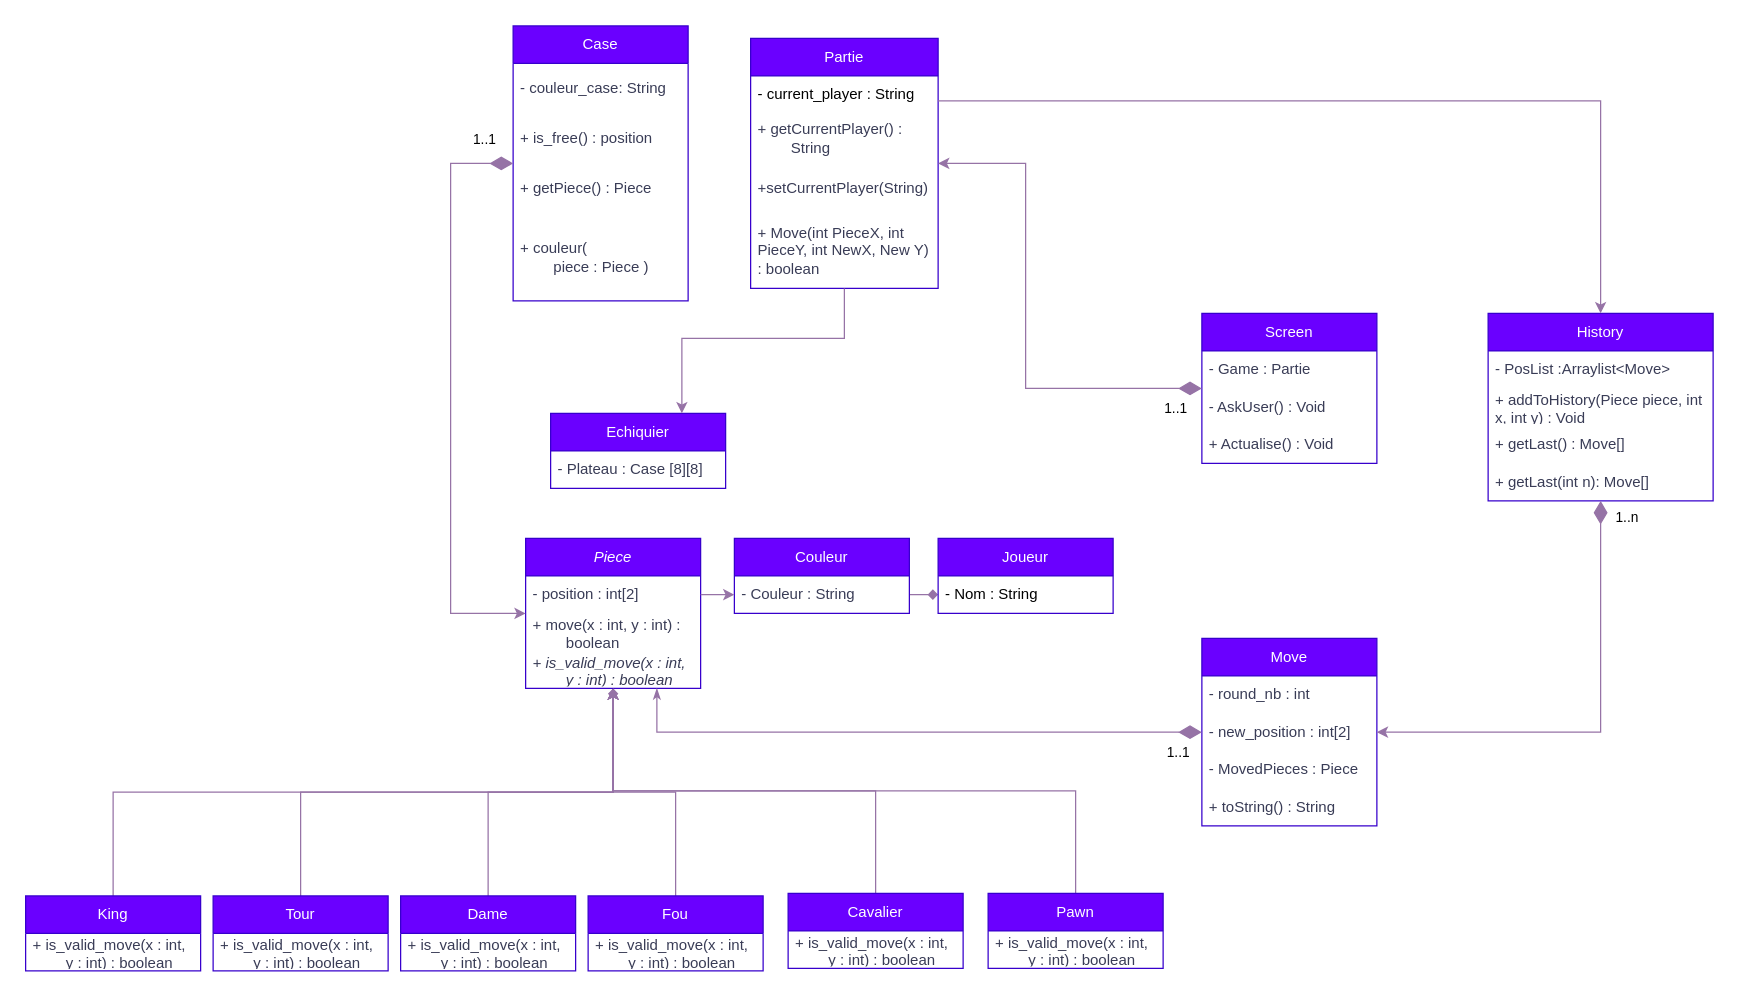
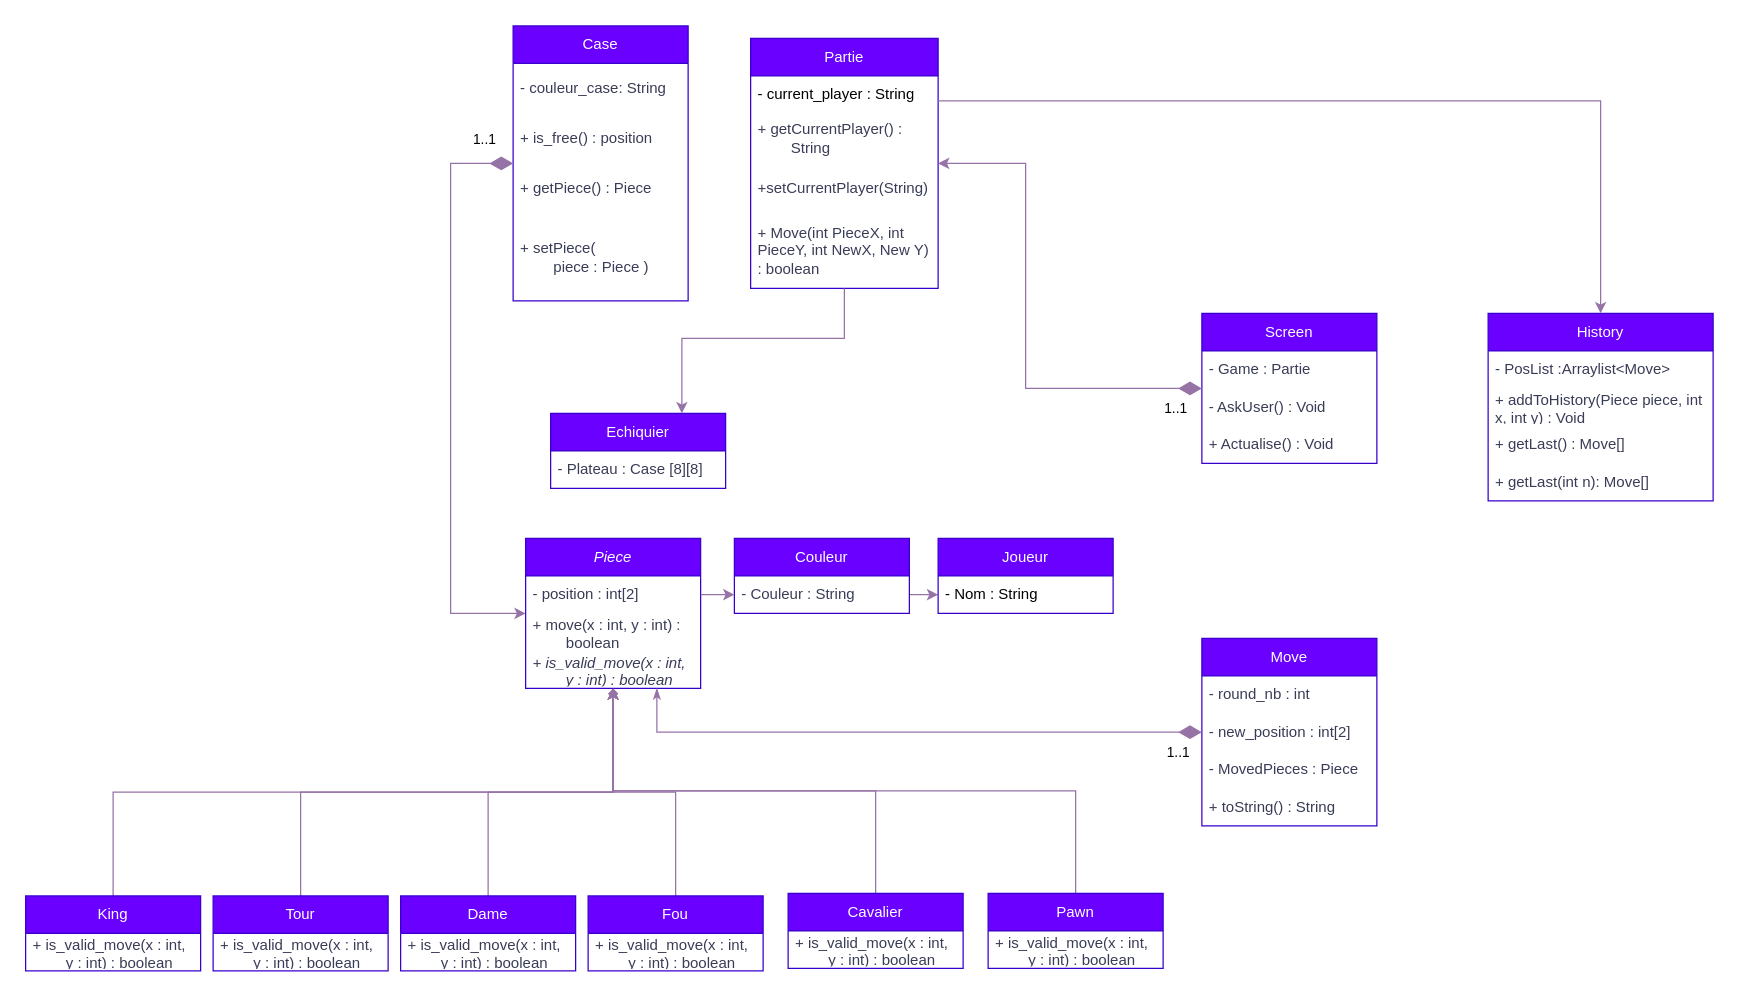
node "+ couleur( piece : Piece )": label "+ couleur( piece : Piece )" -> "+ setPiece( piece : Piece )"
edge "- Couleur : String" -> "- Nom : String": arrowhead diamond -> classic
edge "History" -- "Move": removed, label "1..n"
